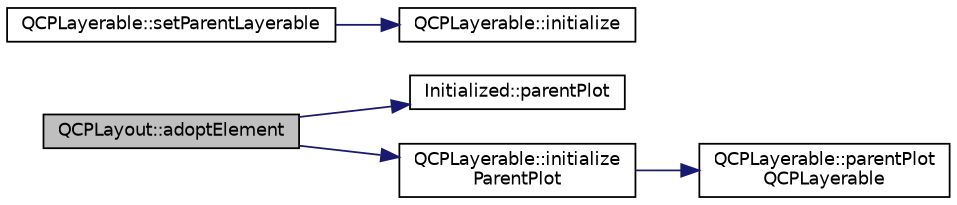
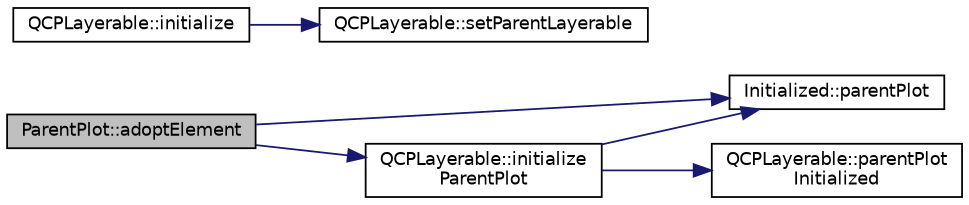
edge "QCPLayerable::setParentLayerable" -> "QCPLayerable::initialize": reversed
edge "QCPLayerable::initialize ParentPlot" -> "Initialized::parentPlot": added
node "QCPLayout::adoptElement": label "QCPLayout::adoptElement" -> "ParentPlot::adoptElement"
node "QCPLayerable::parentPlot QCPLayerable": label "QCPLayerable::parentPlot QCPLayerable" -> "QCPLayerable::parentPlot Initialized"
